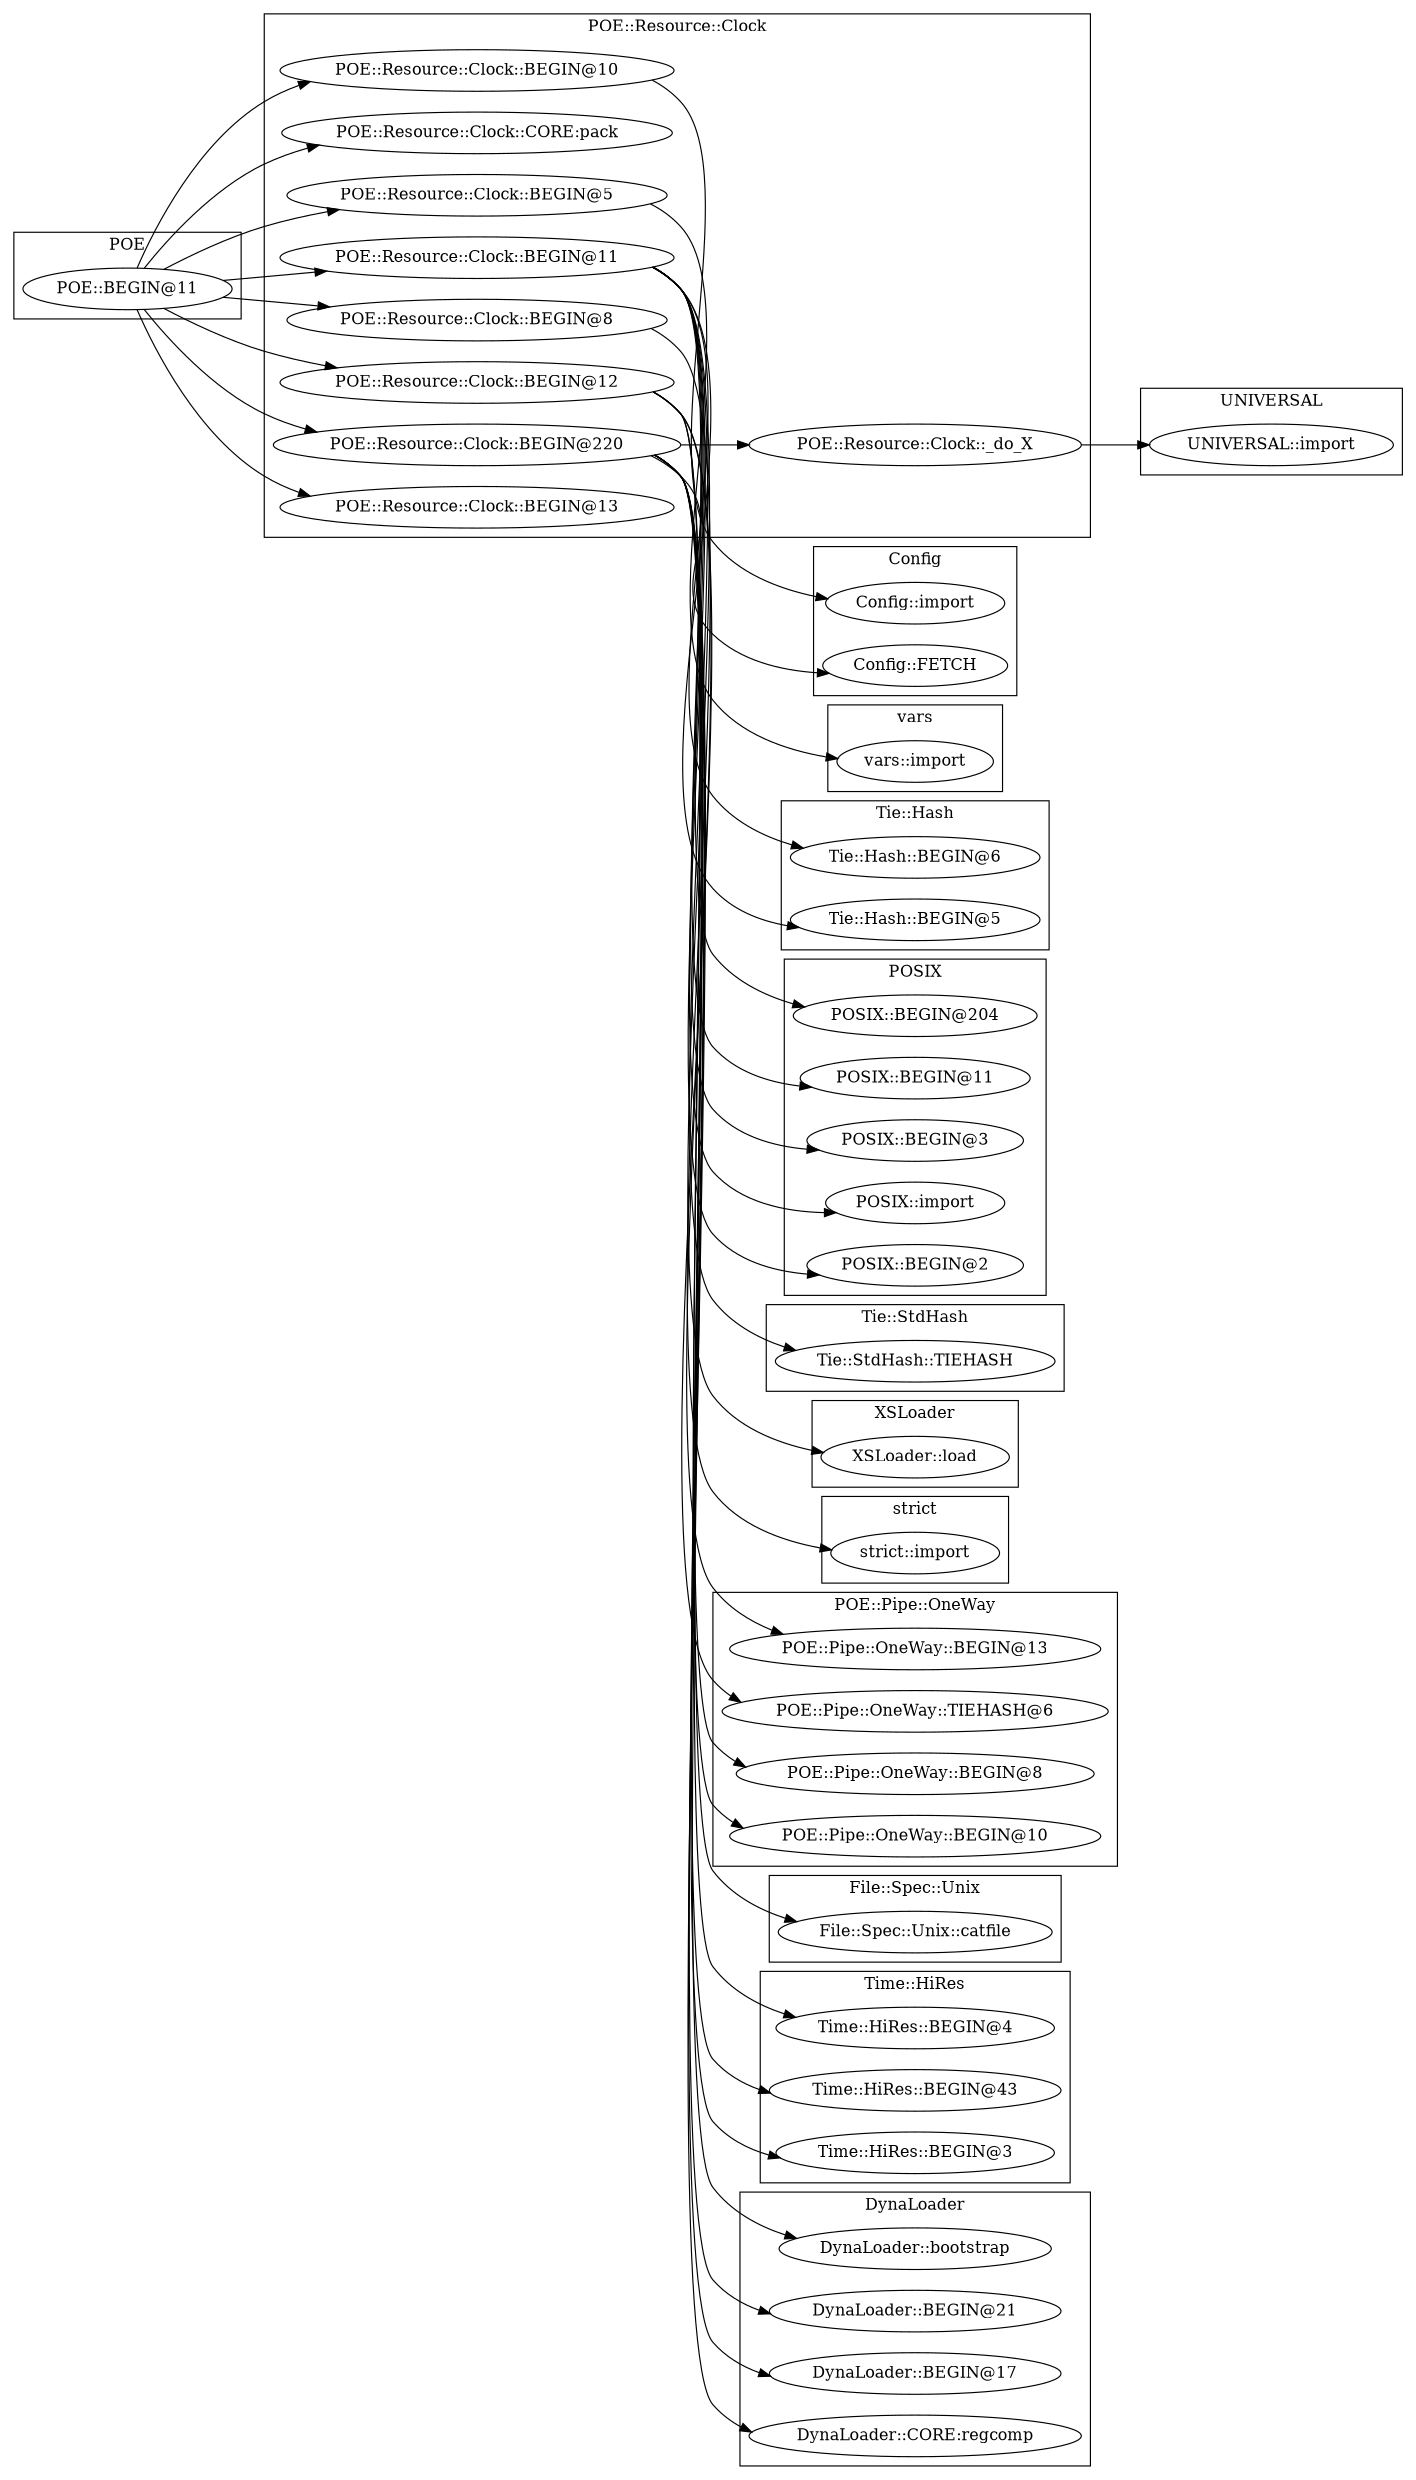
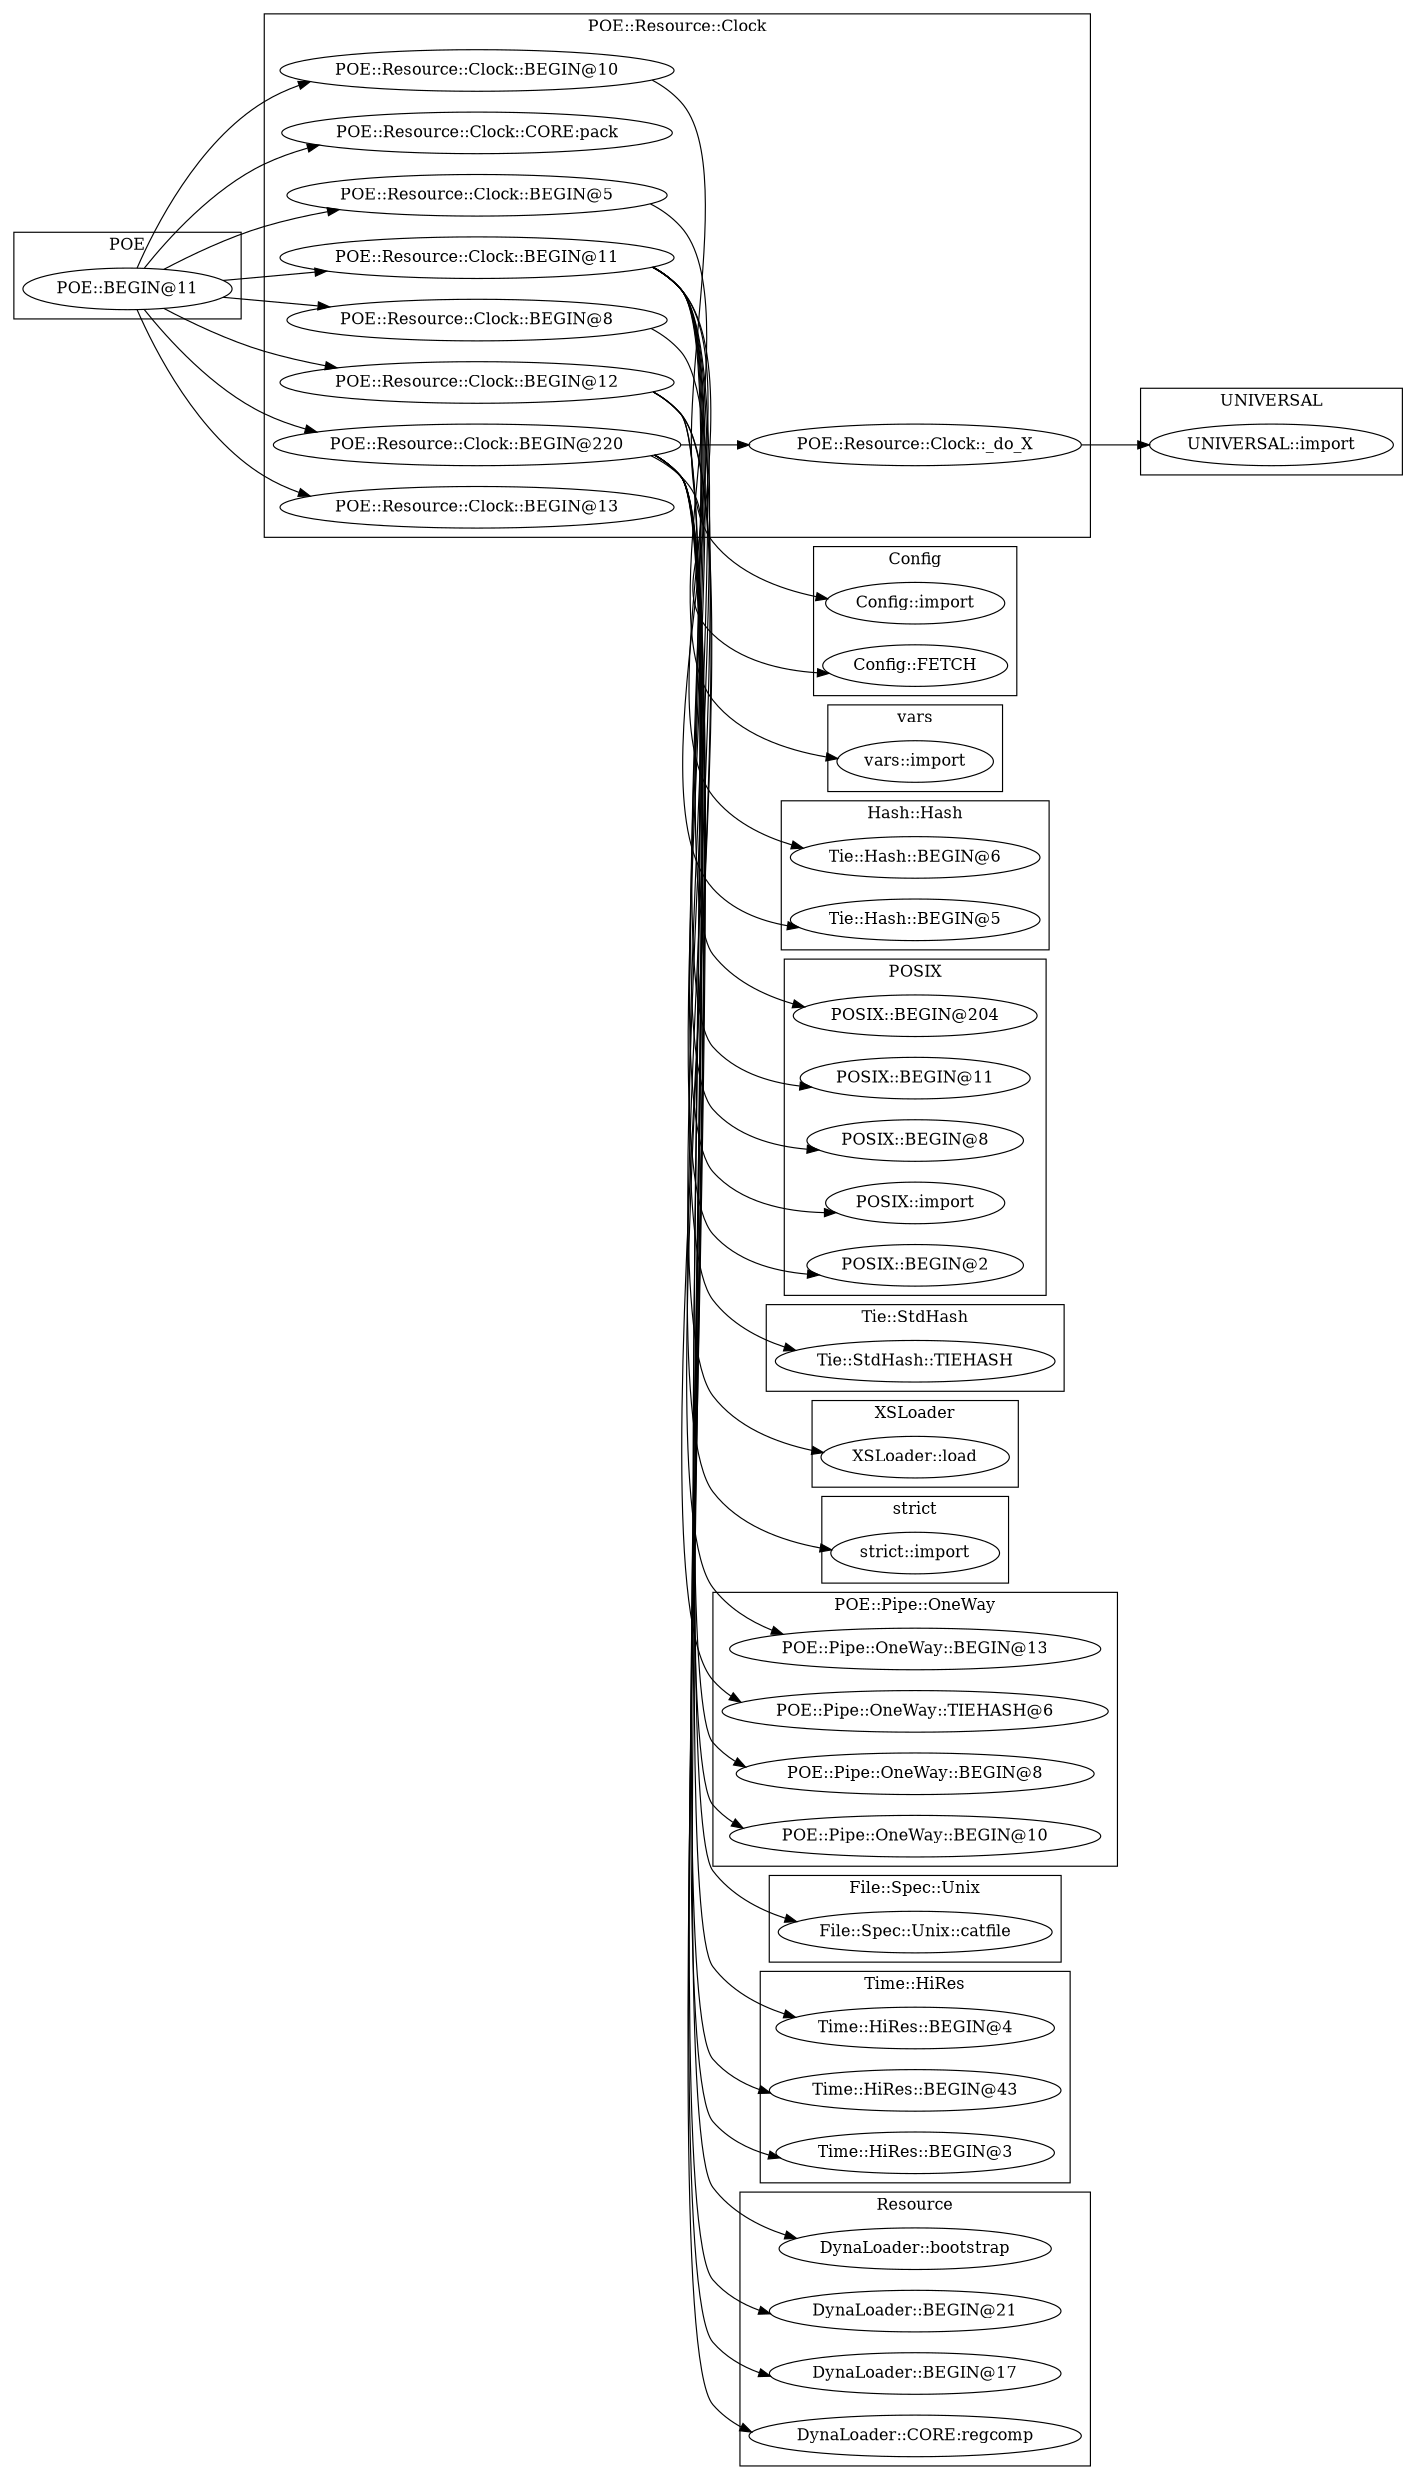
cluster "Tie::Hash": label "Tie::Hash" -> "Hash::Hash"
node "POSIX::BEGIN@3": label "POSIX::BEGIN@3" -> "POSIX::BEGIN@8"
cluster "DynaLoader": label "DynaLoader" -> "Resource"
